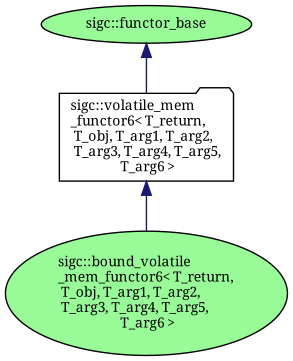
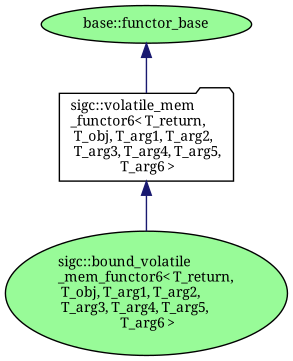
node "sigc::functor_base": label "sigc::functor_base" -> "base::functor_base"
